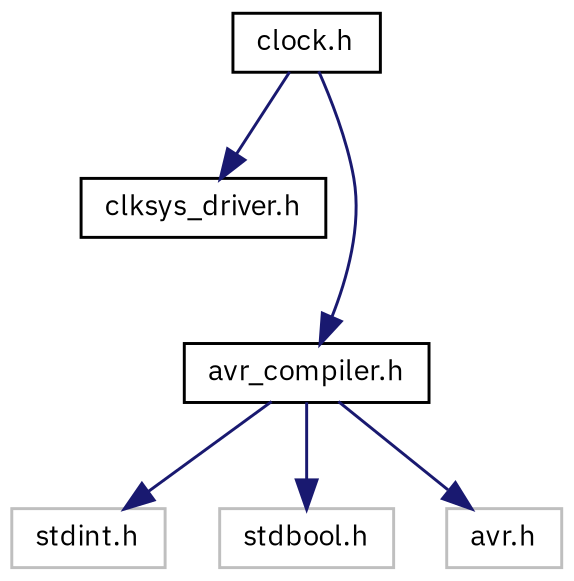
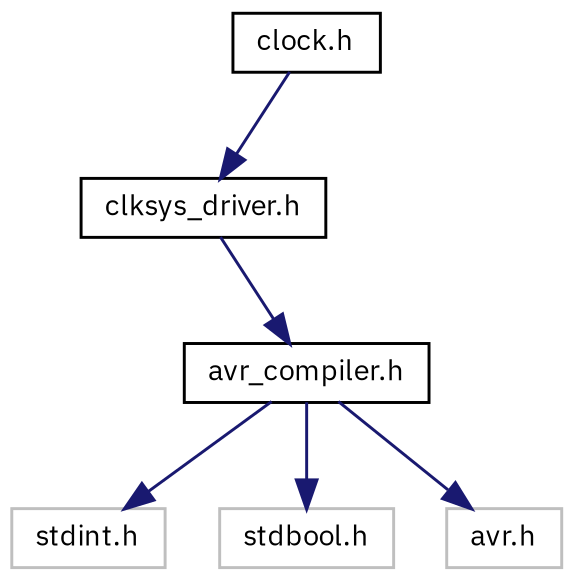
edge "clock.h" -> "avr_compiler.h": now "clksys_driver.h" -> "avr_compiler.h"
